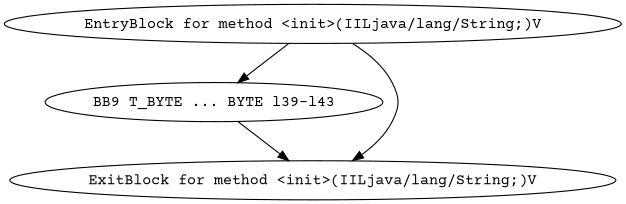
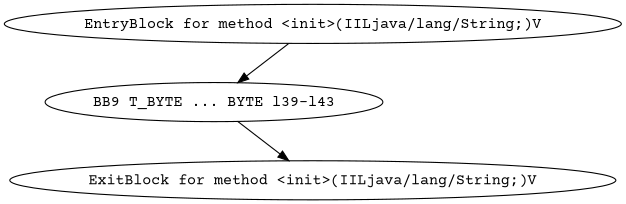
edge "EntryBlock for method <init>(IILjava/lang/String;)V" -> "ExitBlock for method <init>(IILjava/lang/String;)V": removed
